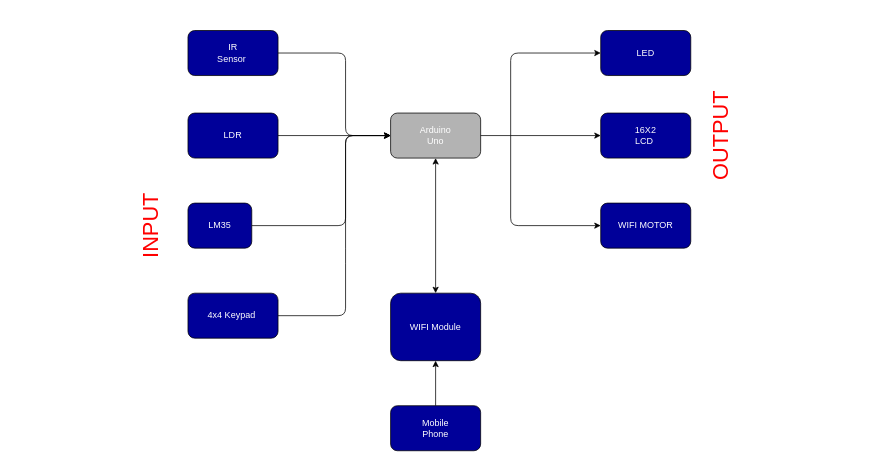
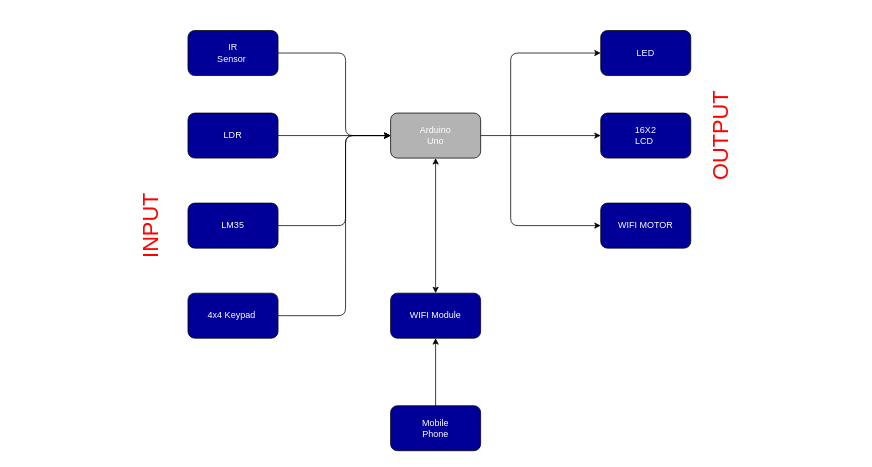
node "LM35": size 64x45 -> 90x45
node "WIFI Module": size 90x68 -> 90x45
